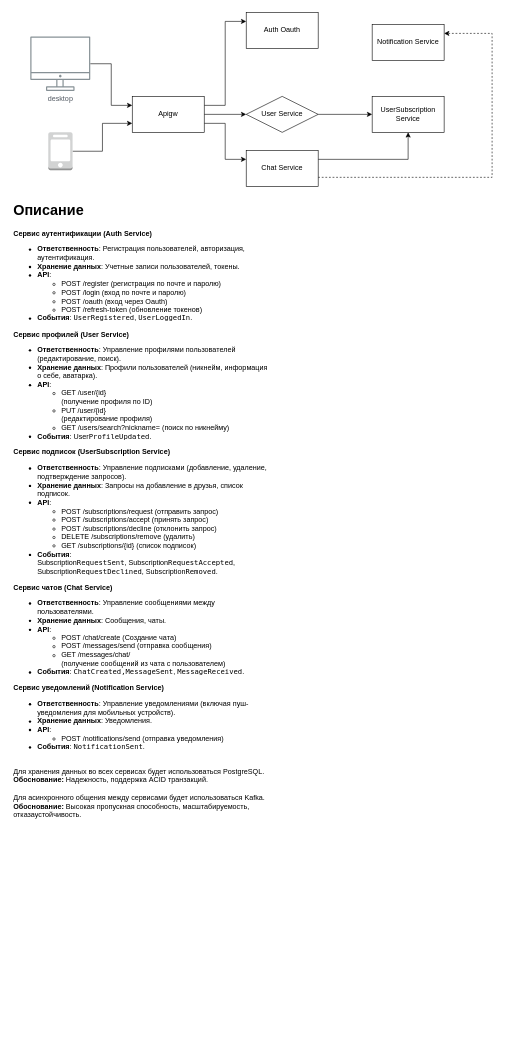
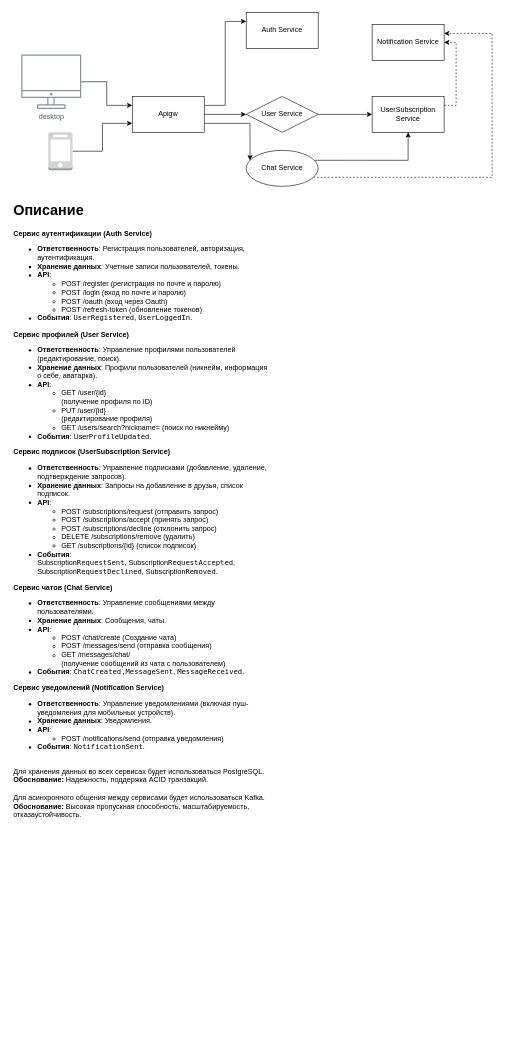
node "Auth Oauth": label "Auth Oauth" -> "Auth Service"
node "desktop": moved (60, 64) -> (51, 82)
edge "UserSubscription Service" -> "Notification Service": added
node "Chat Service": shape rectangle -> ellipse
